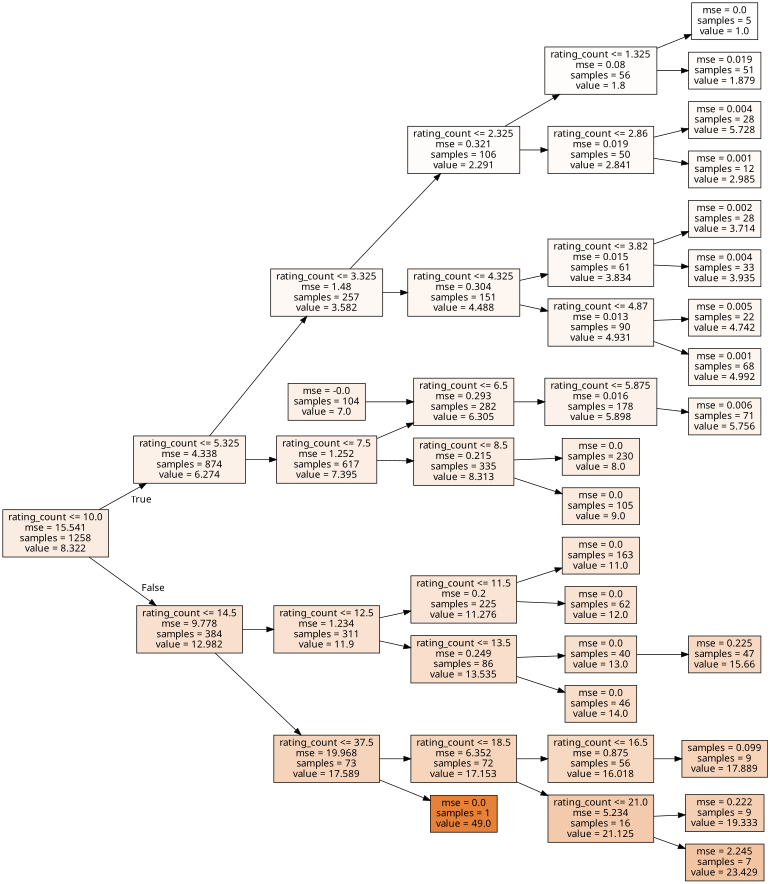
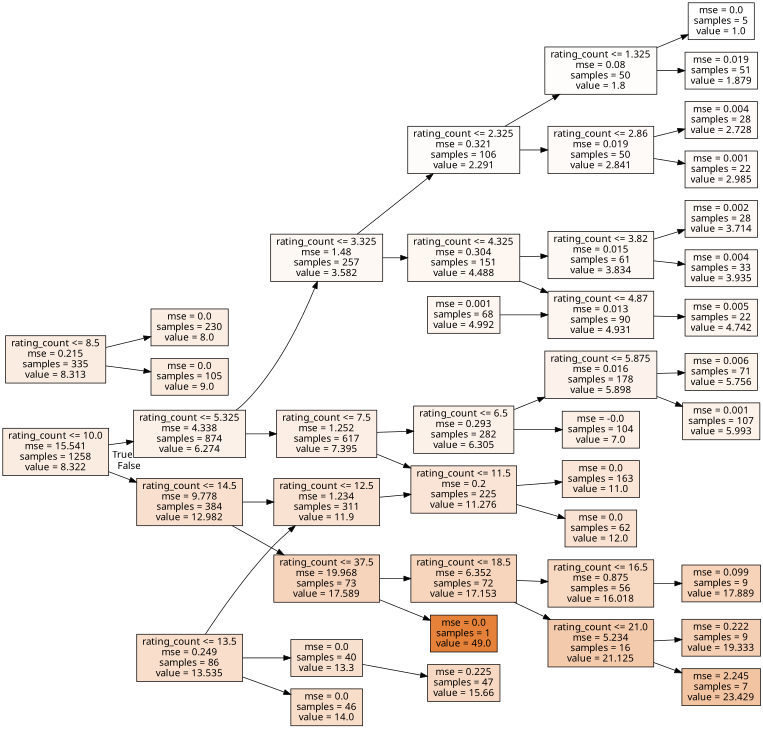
node "rating_count <= 1.325 mse = 0.08 samples = 56 value = 1.8": label "rating_count <= 1.325 mse = 0.08 samples = 56 value = 1.8" -> "rating_count <= 1.325 mse = 0.08 samples = 50 value = 1.8"
node "mse = 0.004 samples = 28 value = 5.728": label "mse = 0.004 samples = 28 value = 5.728" -> "mse = 0.004 samples = 28 value = 2.728"
node "mse = 0.001 samples = 12 value = 2.985": label "mse = 0.001 samples = 12 value = 2.985" -> "mse = 0.001 samples = 22 value = 2.985"
edge "rating_count <= 4.87 mse = 0.013 samples = 90 value = 4.931" -> "mse = 0.001 samples = 68 value = 4.992": reversed
edge "mse = -0.0 samples = 104 value = 7.0" -> "rating_count <= 6.5 mse = 0.293 samples = 282 value = 6.305": reversed
node "mse = 0.001 samples = 107 value = 5.993": added
edge "rating_count <= 7.5 mse = 1.252 samples = 617 value = 7.395" -> "rating_count <= 8.5 mse = 0.215 samples = 335 value = 8.313": now "rating_count <= 7.5 mse = 1.252 samples = 617 value = 7.395" -> "rating_count <= 11.5 mse = 0.2 samples = 225 value = 11.276"
edge "rating_count <= 12.5 mse = 1.234 samples = 311 value = 11.9" -> "rating_count <= 13.5 mse = 0.249 samples = 86 value = 13.535": reversed
node "mse = 0.0 samples = 40 value = 13.0": label "mse = 0.0 samples = 40 value = 13.0" -> "mse = 0.0 samples = 40 value = 13.3"
node "samples = 0.099 samples = 9 value = 17.889": label "samples = 0.099 samples = 9 value = 17.889" -> "mse = 0.099 samples = 9 value = 17.889"
